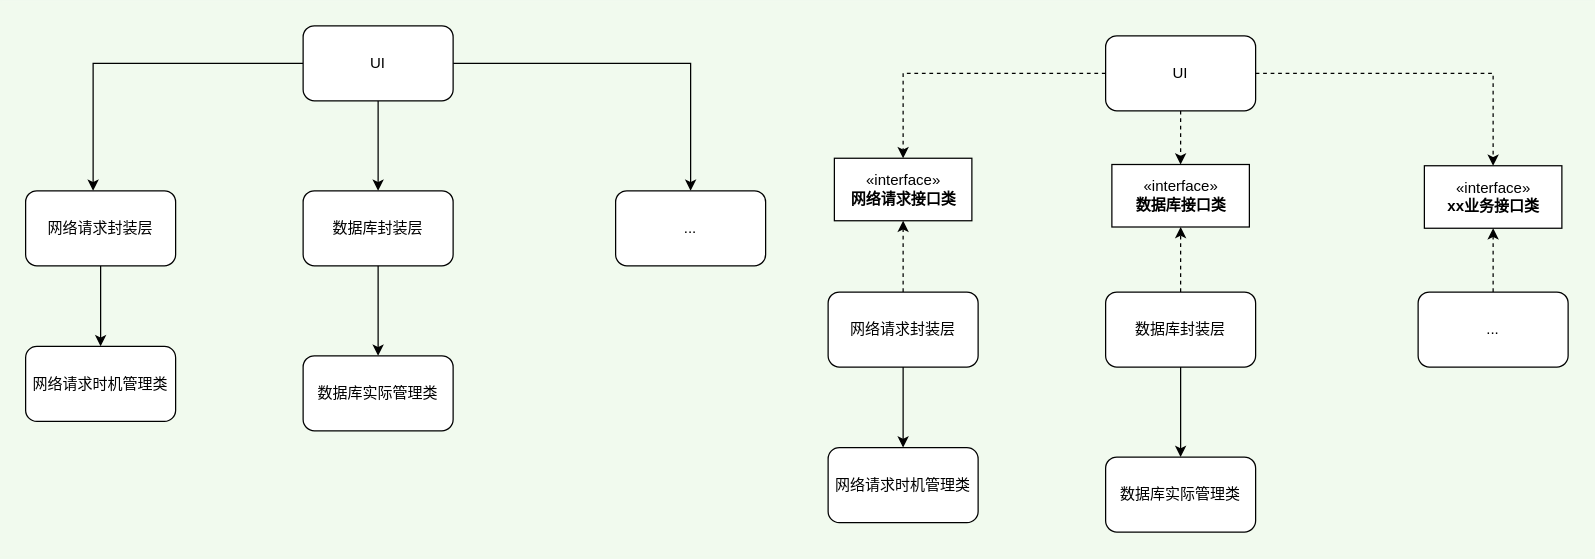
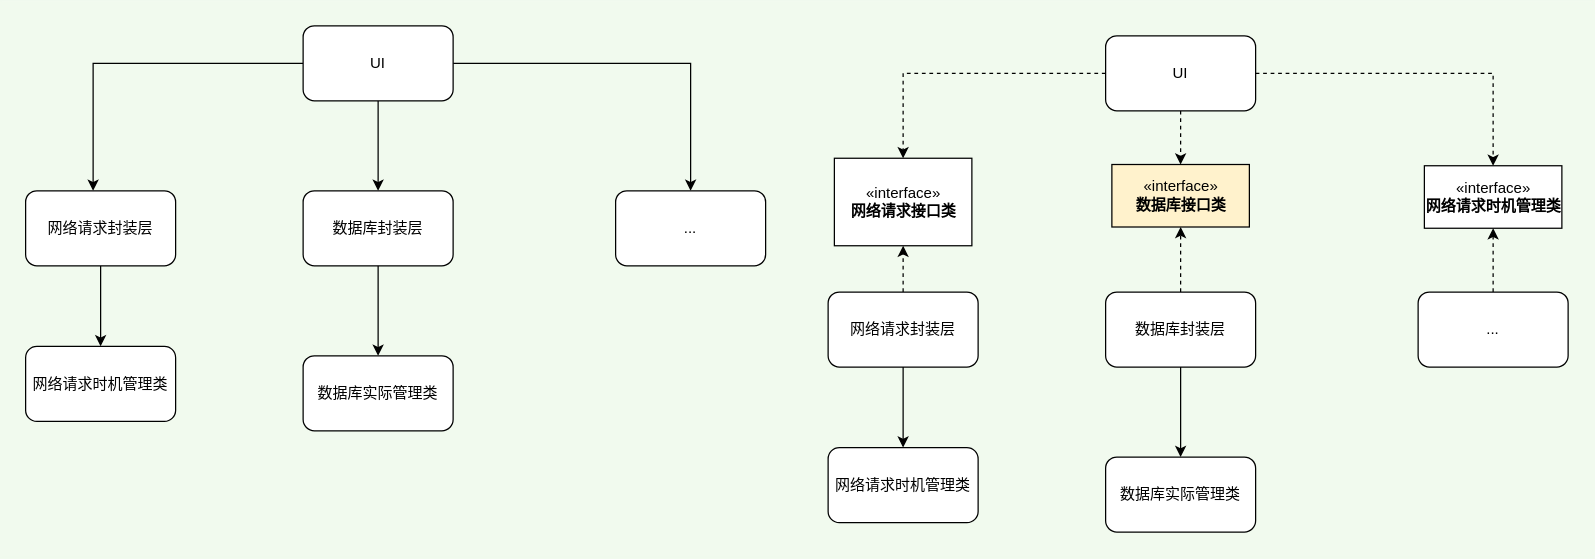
node "«interface» 网络请求接口类": size 138x63 -> 138x88
node "«interface» 数据库接口类": fillcolor #ffffff -> #fff2cc
node "«interface» xx业务接口类": label "«interface» xx业务接口类" -> "«interface» 网络请求时机管理类"
